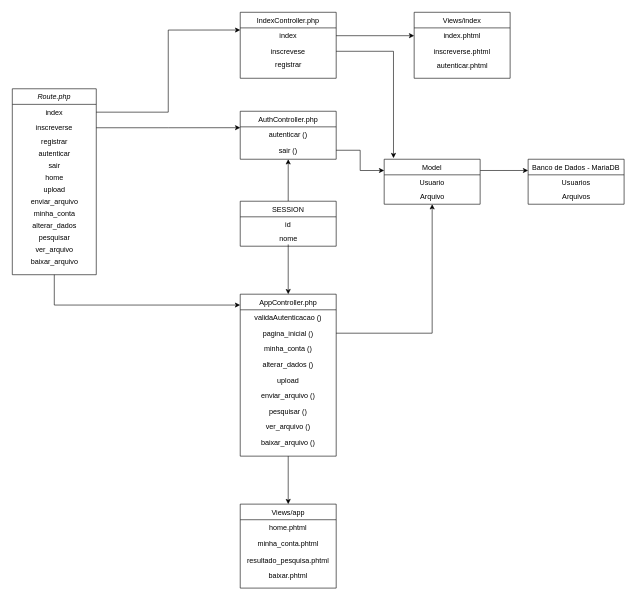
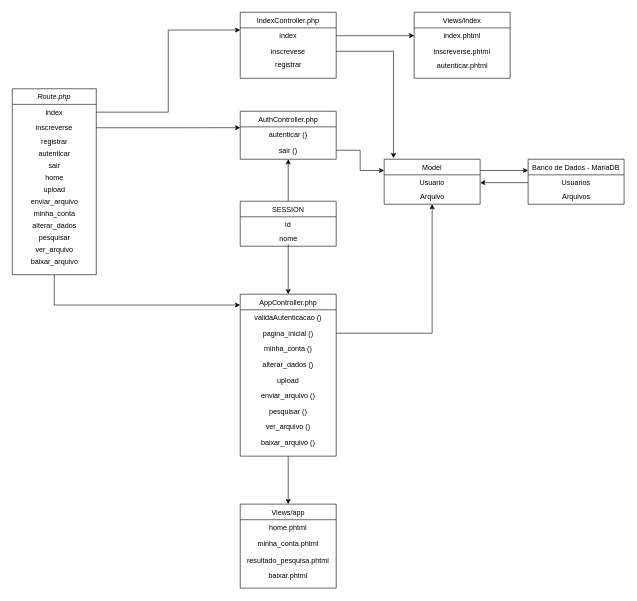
edge "Usuarios" -> "Usuario": added
